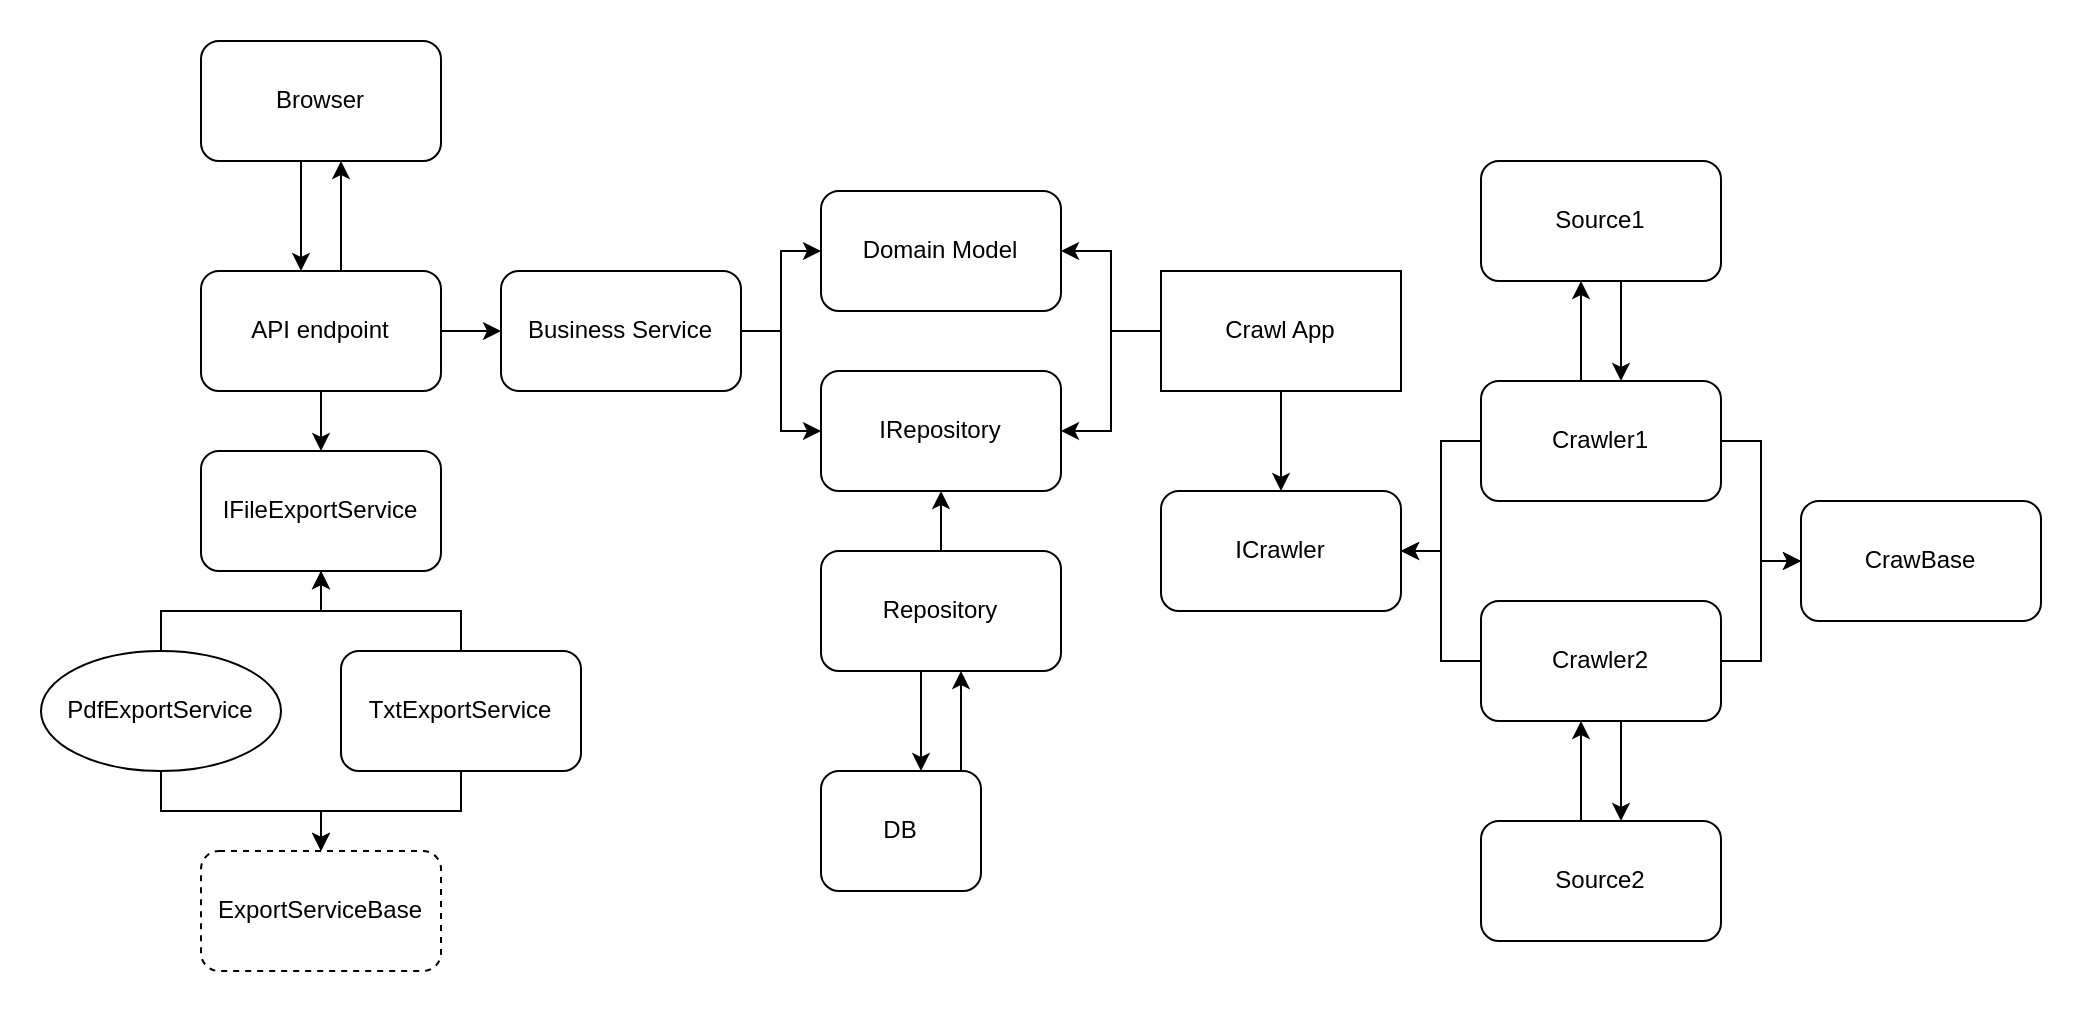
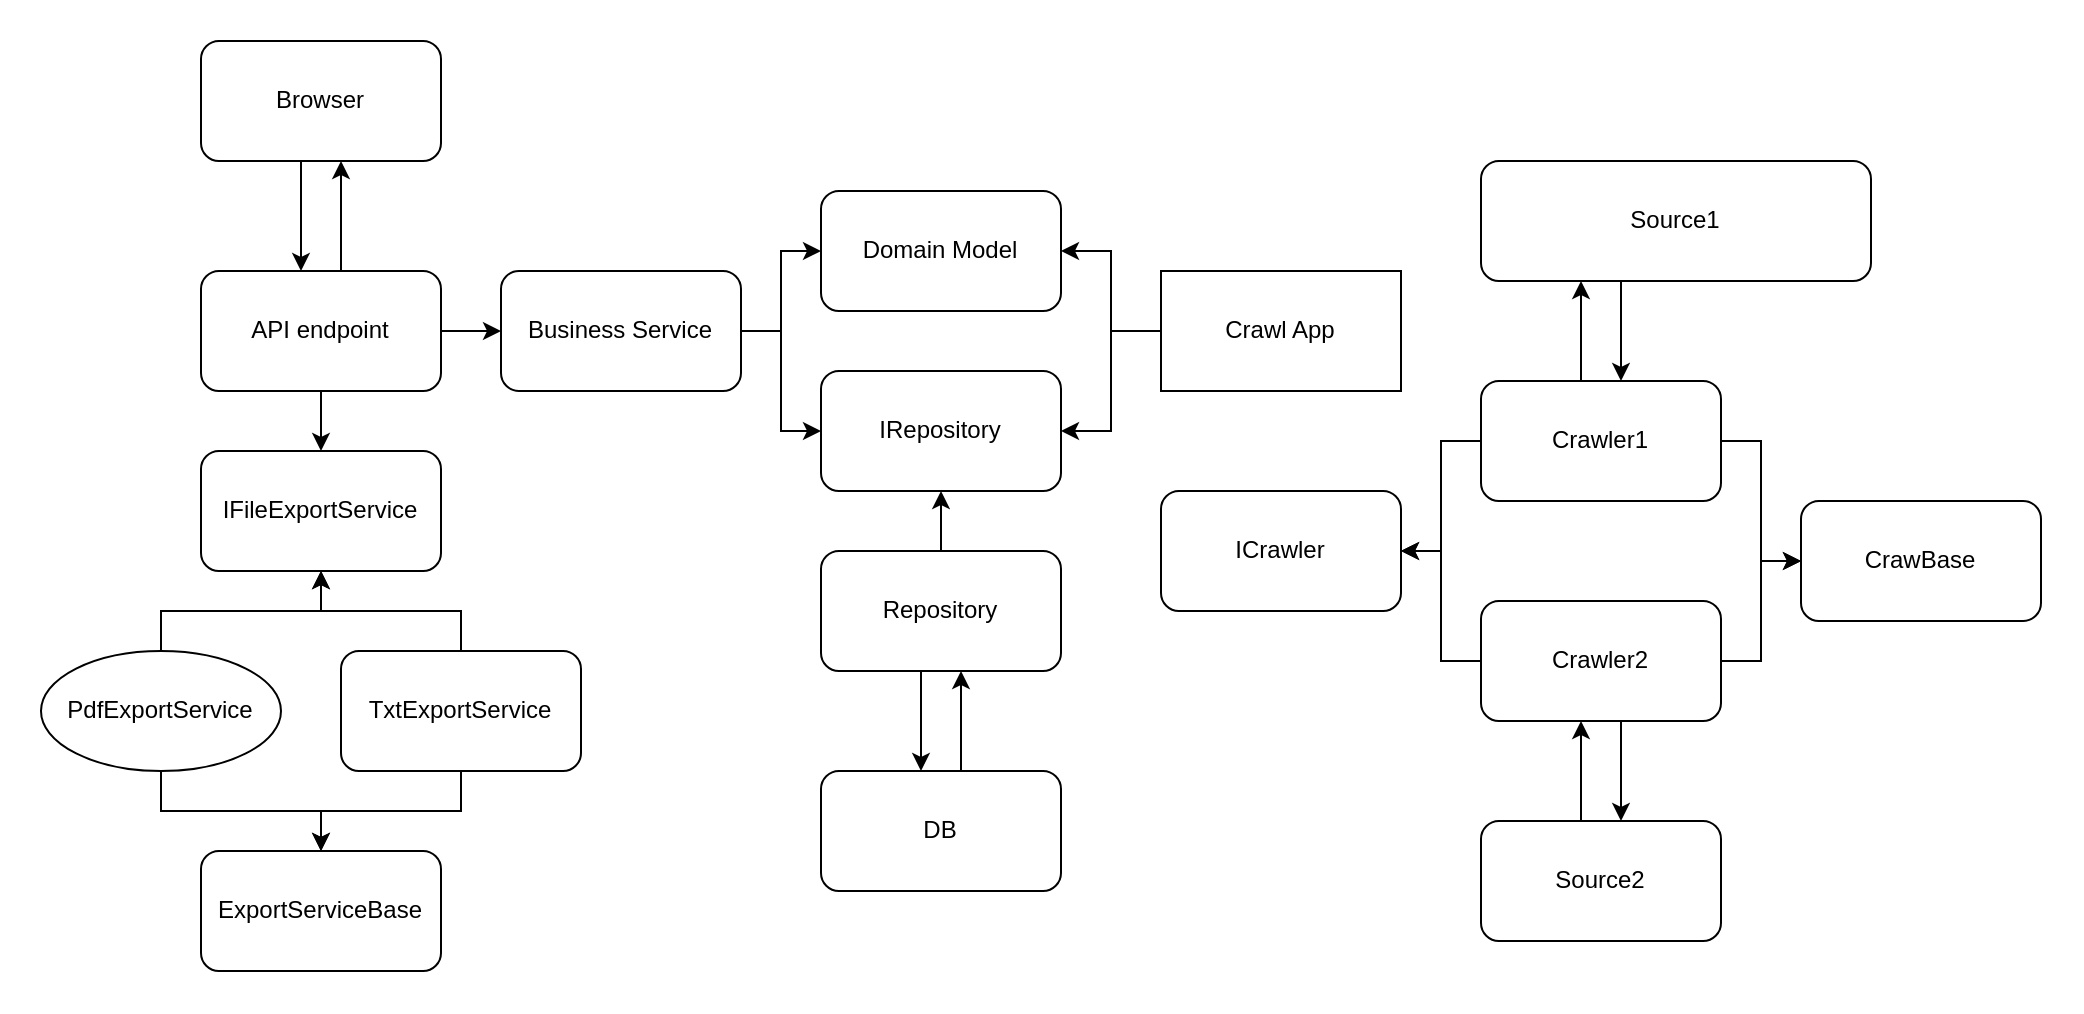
node "Source1": size 240x120 -> 390x120
edge "Crawl App" -> "ICrawler": removed
node "DB": size 160x120 -> 240x120
node "ExportServiceBase": style dashed -> solid
